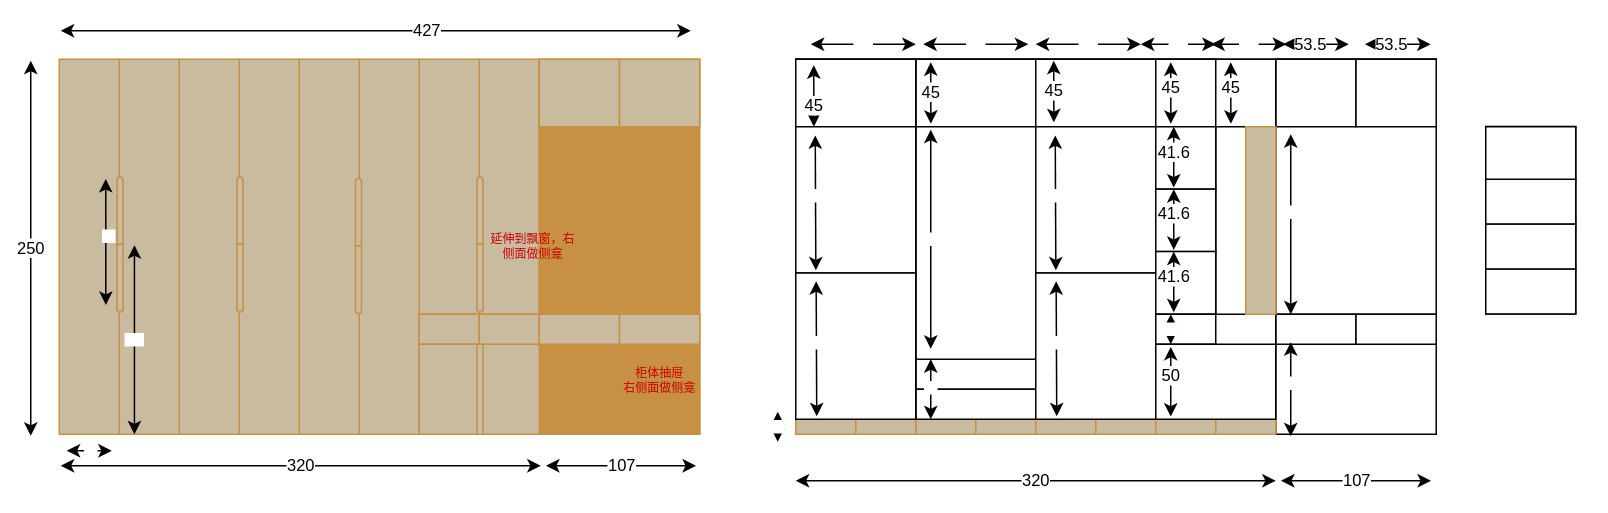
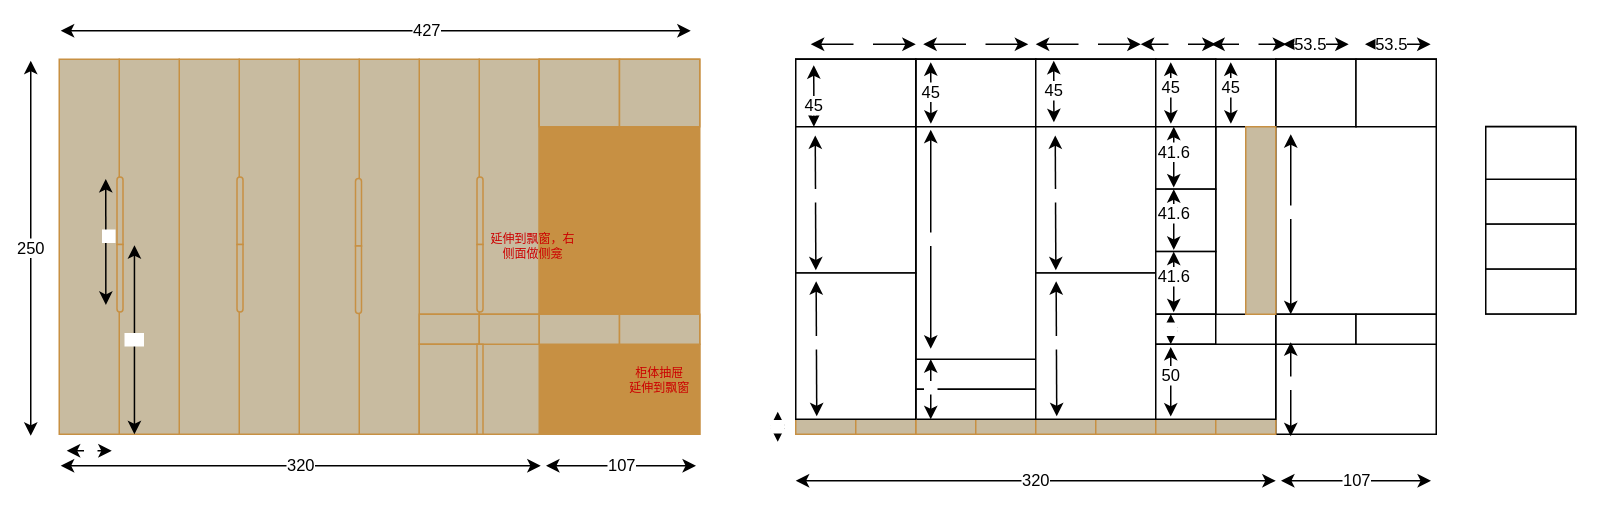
node "柜体抽屉 右侧面做侧龛": label "柜体抽屉 右侧面做侧龛" -> "柜体抽屉 延伸到飘窗"
